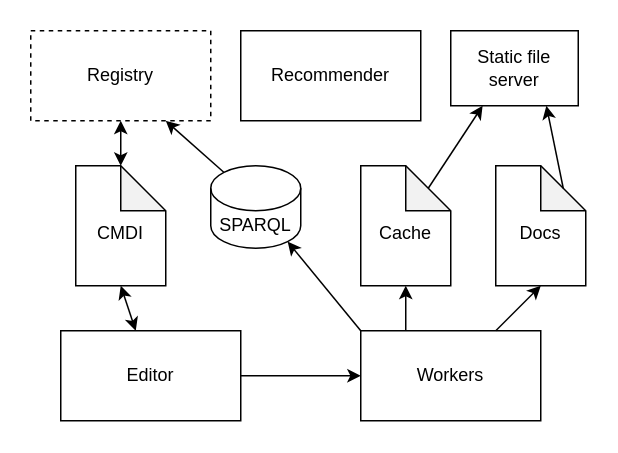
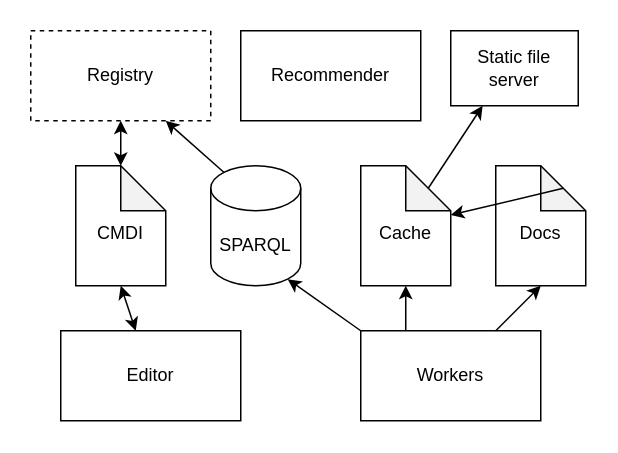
edge "Docs" -> "Static file server": now "Docs" -> "Cache"
node "SPARQL": size 90x83 -> 90x120
edge "Editor" -> "Workers": removed
